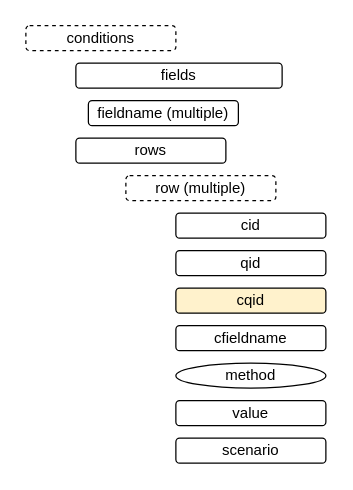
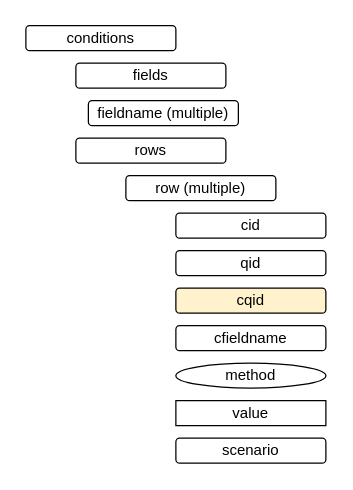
node "conditions": style dashed -> solid
node "fields": size 206x25 -> 150x25
node "row (multiple)": style dashed -> solid
node "value": shape rounded rectangle -> rectangle
